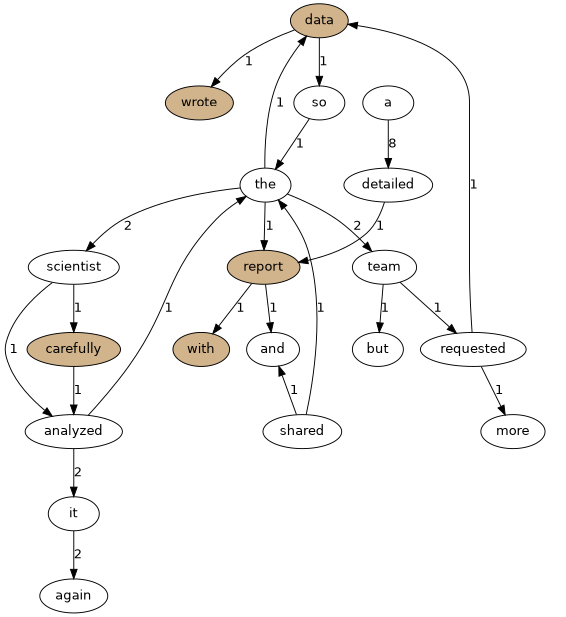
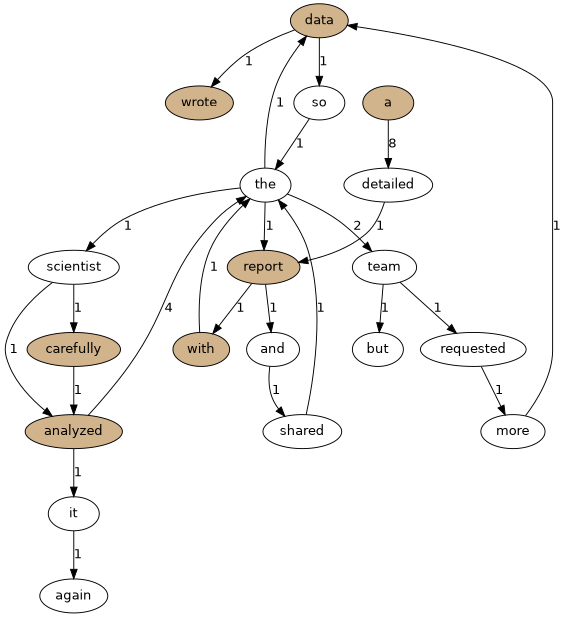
node "a": fillcolor white -> tan
edge "requested" -> "data": now "more" -> "data"
edge "the" -> "scientist": label "2" -> "1"
edge "with" -> "the": added, label "1"
edge "analyzed" -> "the": label "1" -> "4"
edge "shared" -> "and": reversed
node "analyzed": fillcolor white -> tan
edge "analyzed" -> "it": label "2" -> "1"
edge "it" -> "again": label "2" -> "1"
